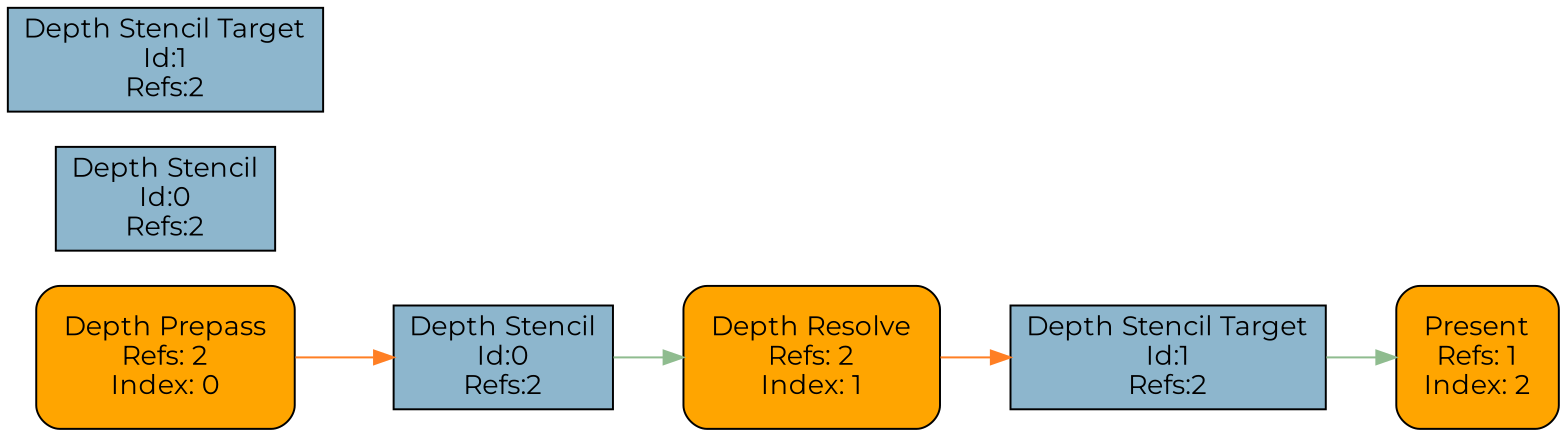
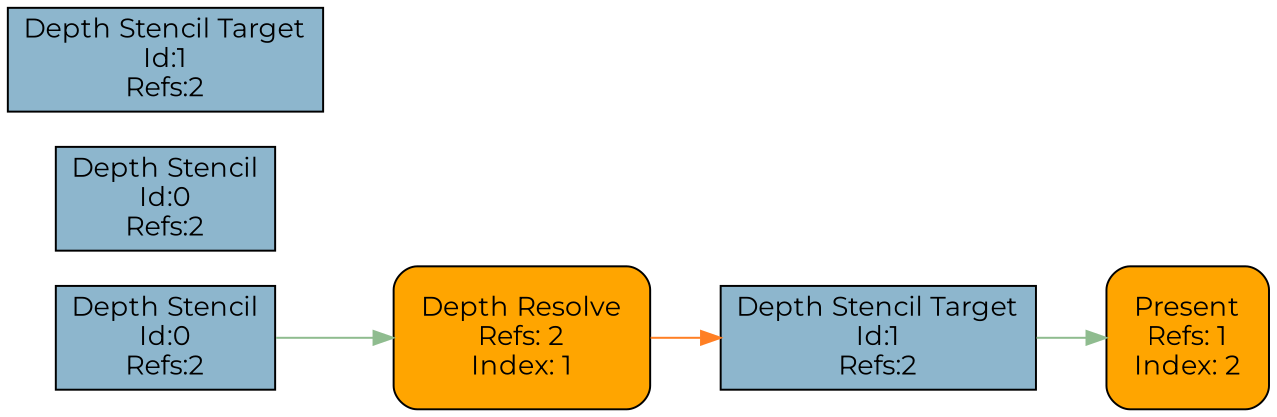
node "Depth Prepass Refs: 2 Index: 0": removed
